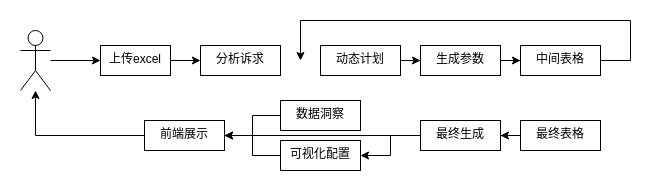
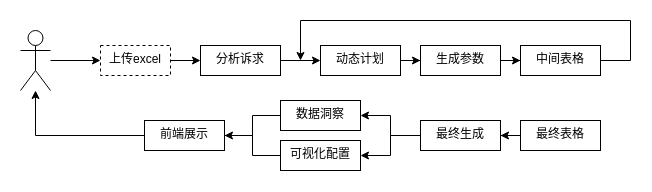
node "上传excel": style solid -> dashed
edge "分析诉求" -> "动态计划": added
edge "最终生成" -> "前端展示": now "最终生成" -> "数据洞察"
